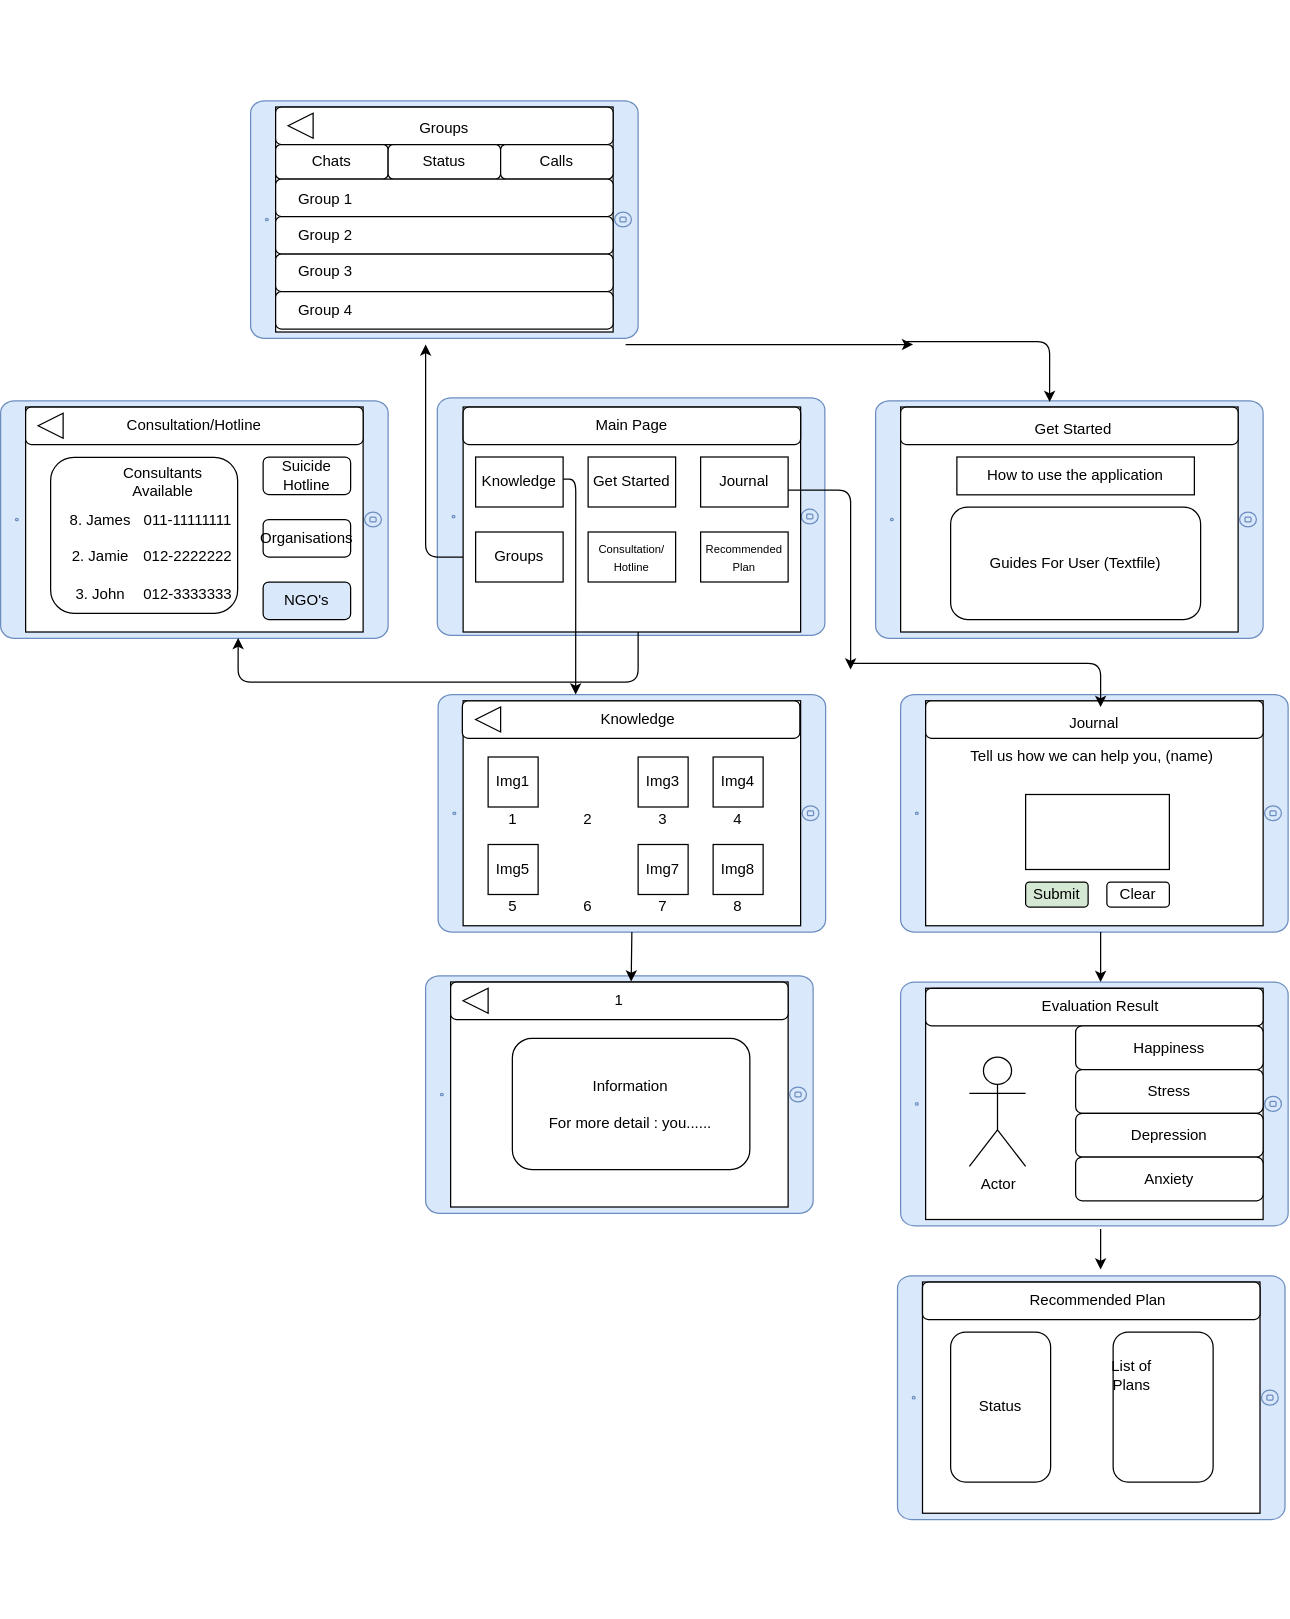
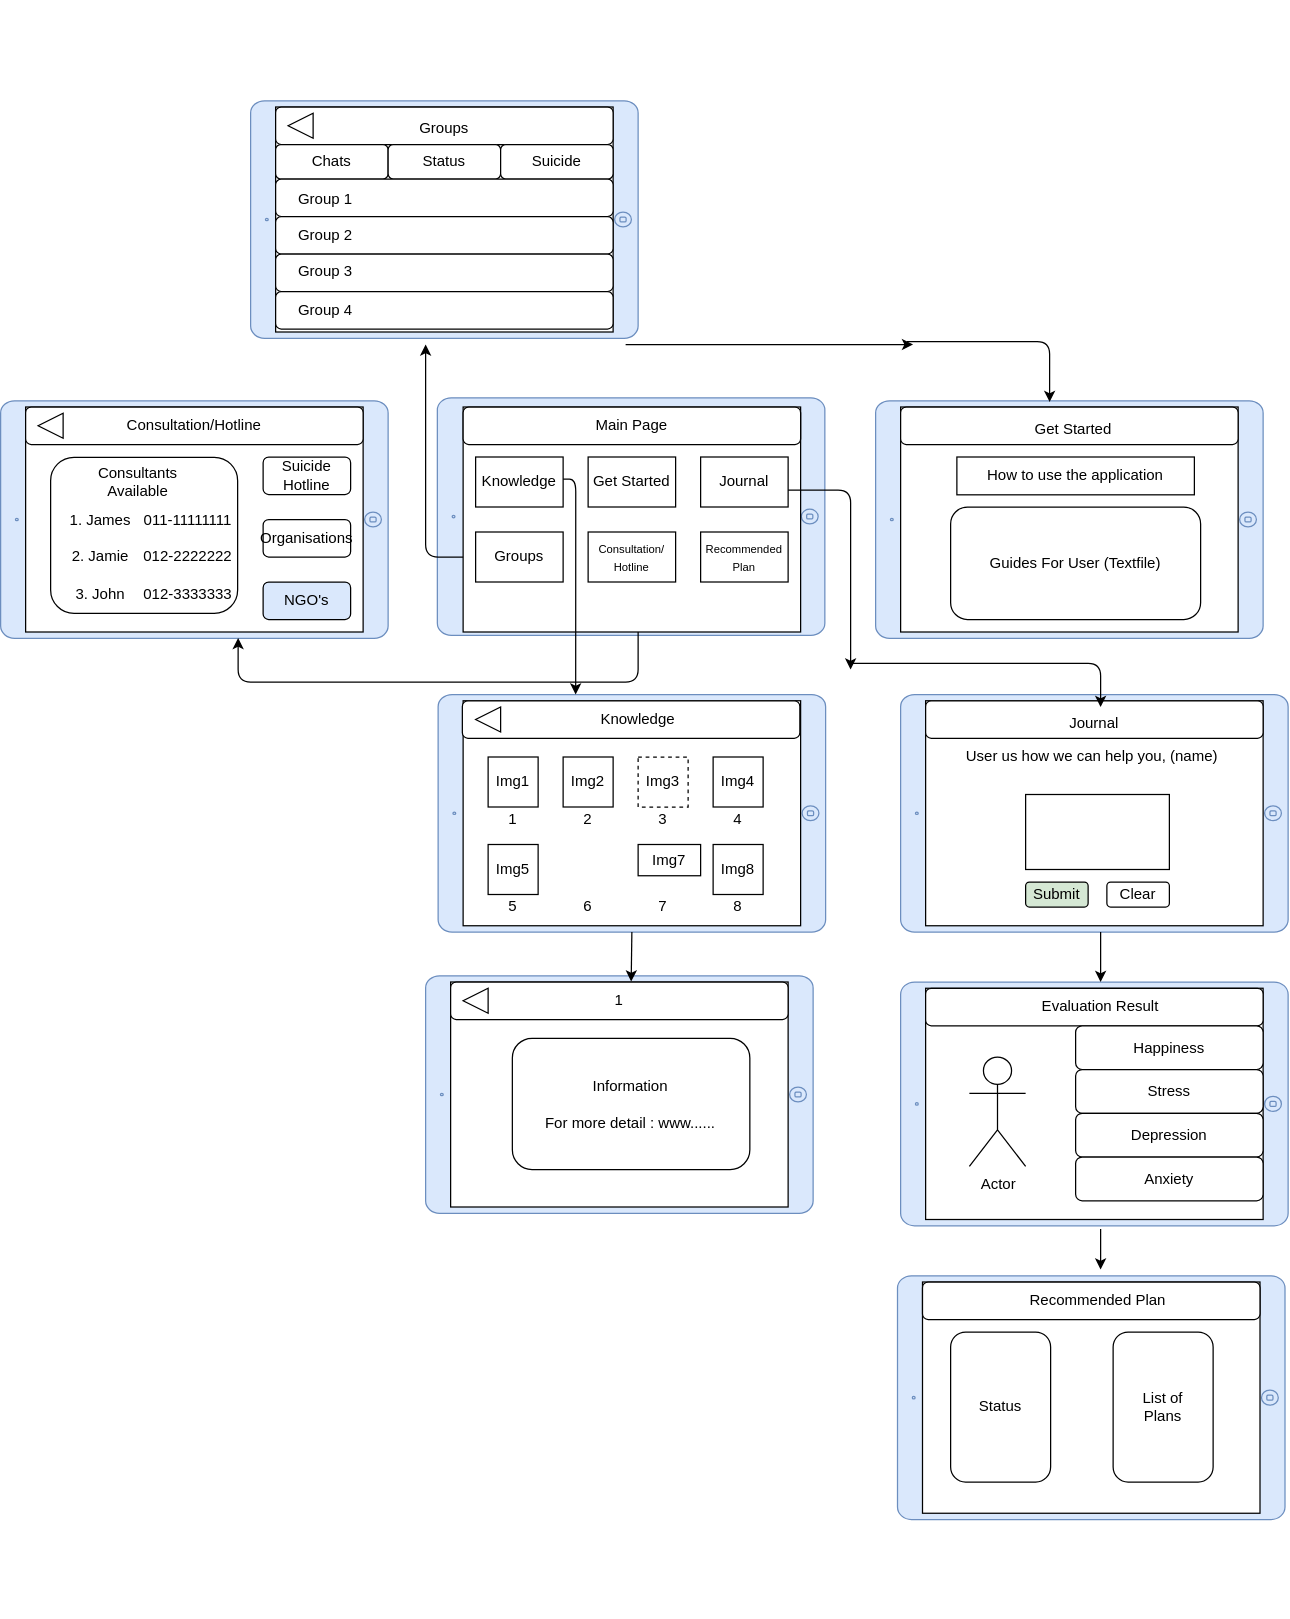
node "Calls": label "Calls" -> "Suicide"
node "Consultants Available": moved (163, 482) -> (138, 482)
node "8. James": label "8. James" -> "1. James"
node "Tell us how we can help you, (name)": label "Tell us how we can help you, (name)" -> "User us how we can help you, (name)"
node "Img2": added
node "Img3": style solid -> dashed
node "Img7": size 50x50 -> 63x31
node "Information For more detail : you......": label "Information For more detail : you......" -> "Information For more detail : www......"
node "List of Plans": moved (1132, 1376) -> (1163, 1407)
